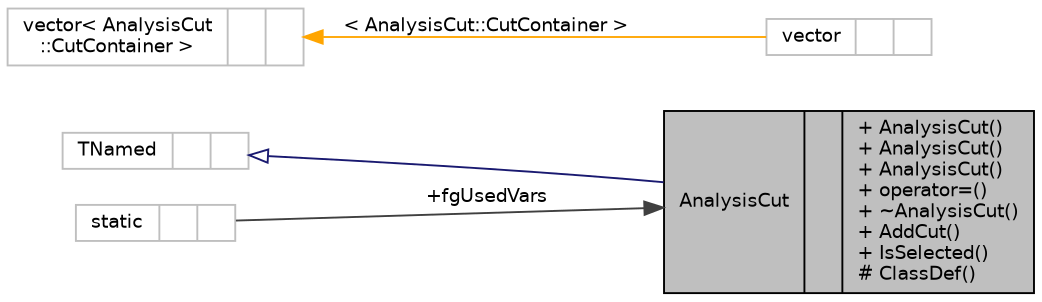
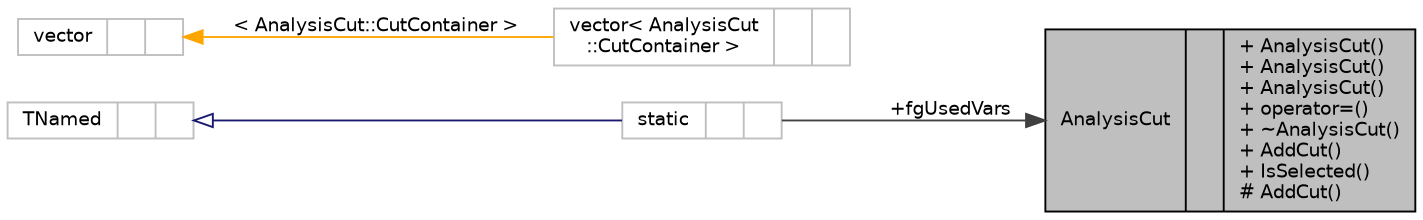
edge "vector" -> "vector< AnalysisCut": reversed
edge "AnalysisCut" -> "TNamed": now "static" -> "TNamed"
node "AnalysisCut": text "# ClassDef()" -> "# AddCut()"
